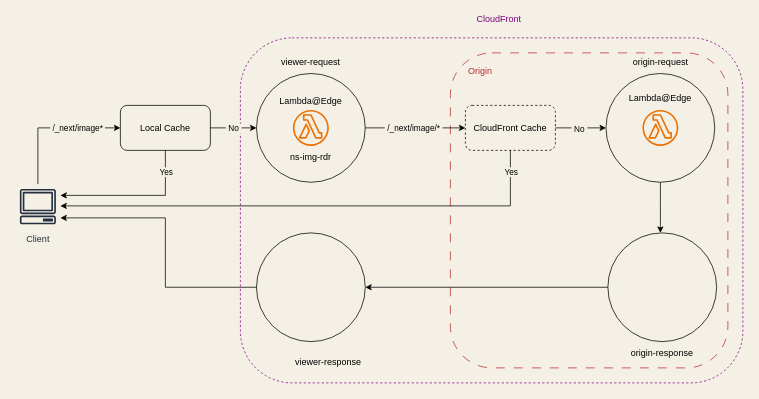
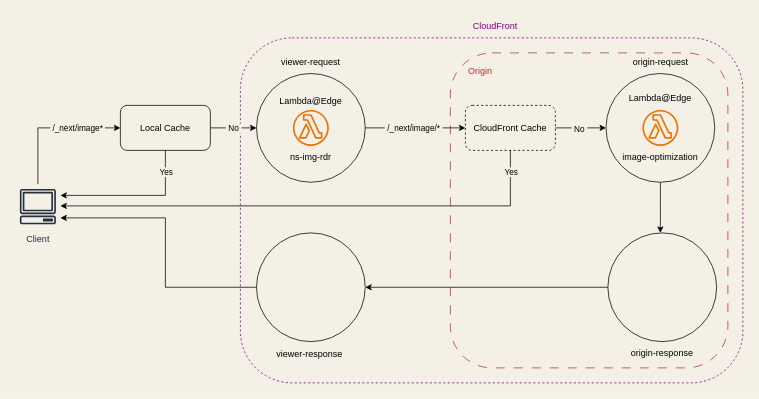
node "CloudFront": moved (499, 19) -> (495, 27)
node "image-optimization": added
node "viewer-response": moved (328, 362) -> (310, 354)
